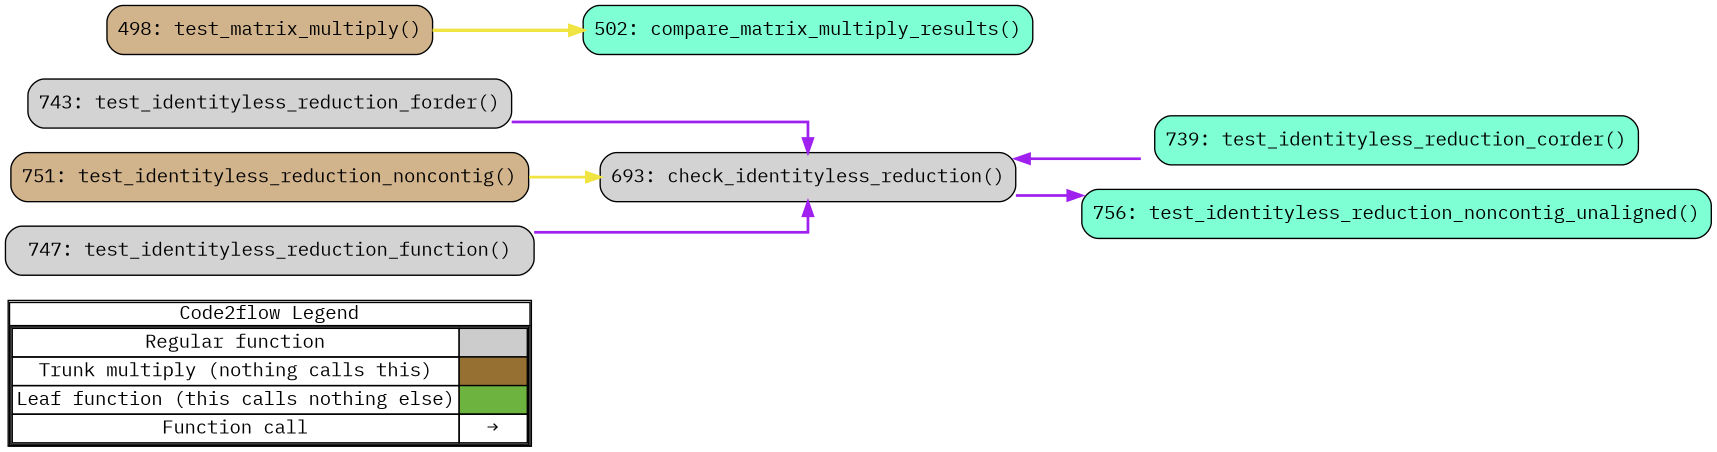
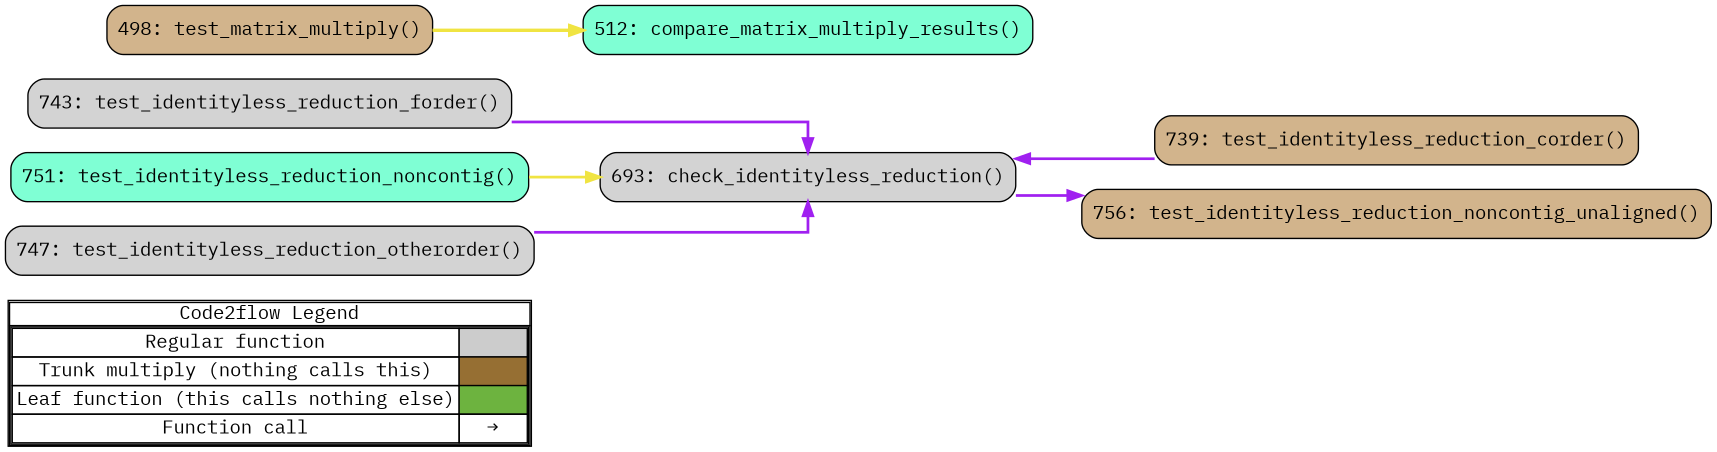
node "502: compare_matrix_multiply_results()": label "502: compare_matrix_multiply_results()" -> "512: compare_matrix_multiply_results()"
node "739: test_identityless_reduction_corder()": fillcolor aquamarine -> tan
edge "693: check_identityless_reduction()" -> "739: test_identityless_reduction_corder()": reversed
node "751: test_identityless_reduction_noncontig()": fillcolor tan -> aquamarine
node "756: test_identityless_reduction_noncontig_unaligned()": fillcolor aquamarine -> tan
node "747: test_identityless_reduction_function()": label "747: test_identityless_reduction_function()" -> "747: test_identityless_reduction_otherorder()"
